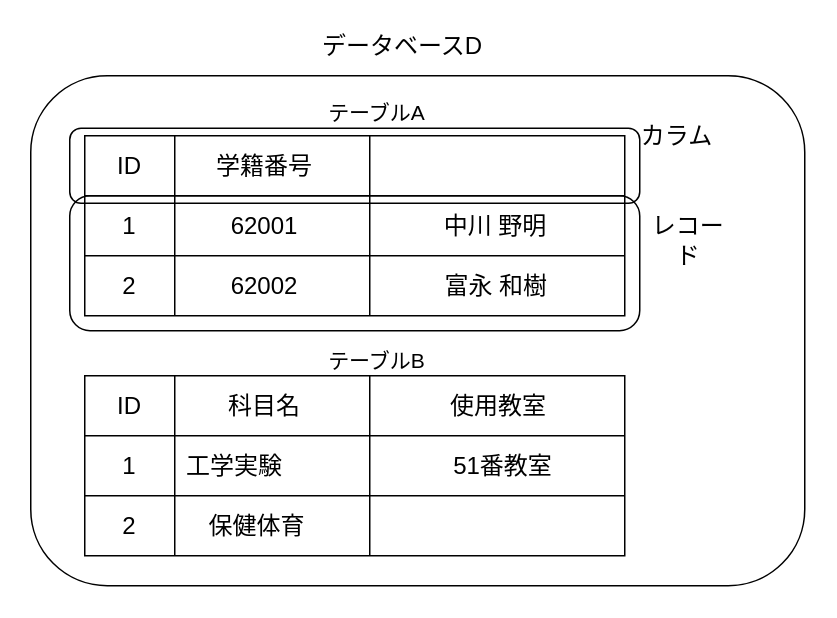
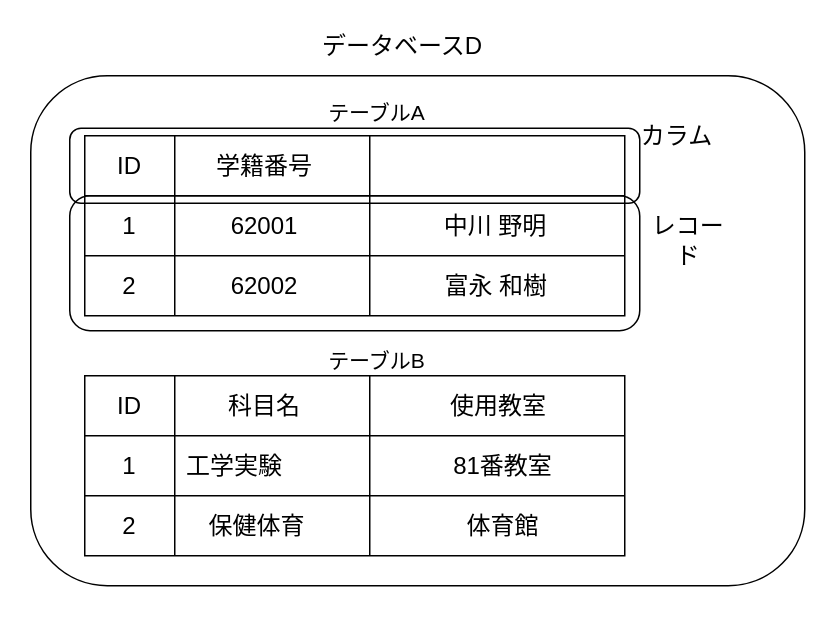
node "51番教室": label "51番教室" -> "81番教室"
node "体育館": added
